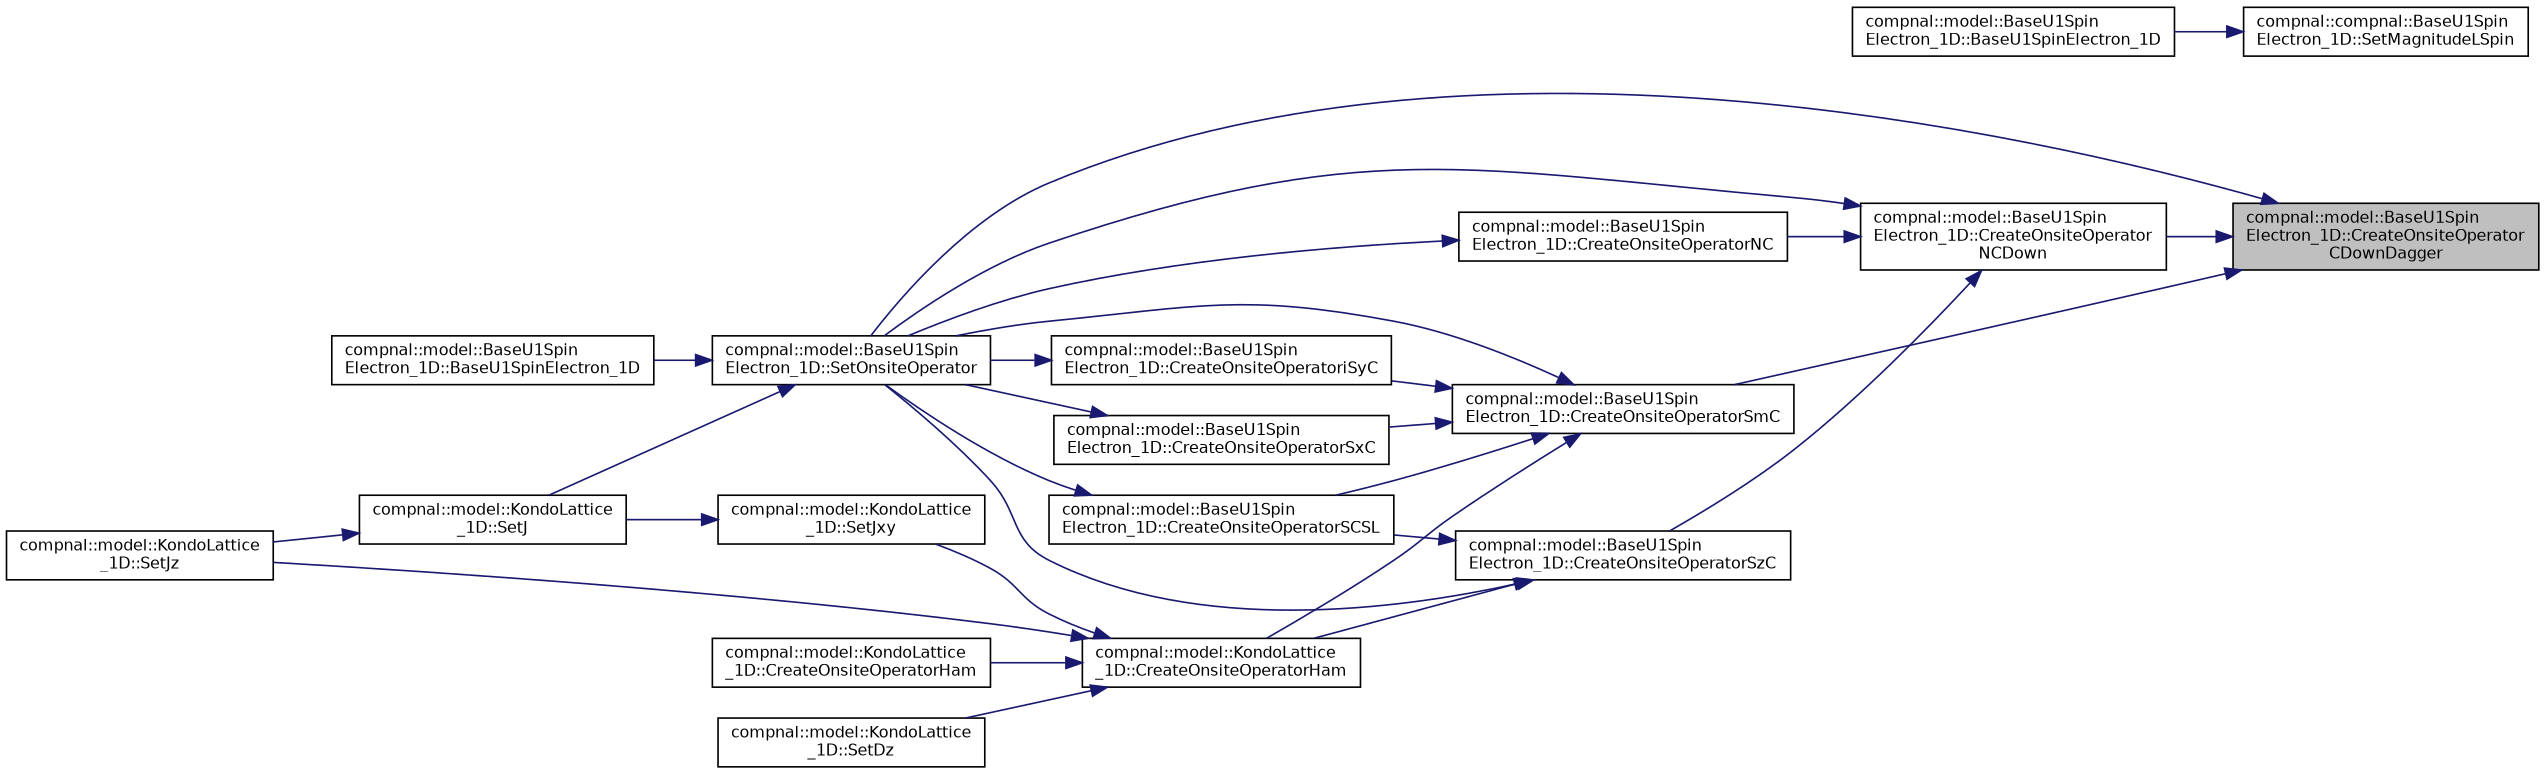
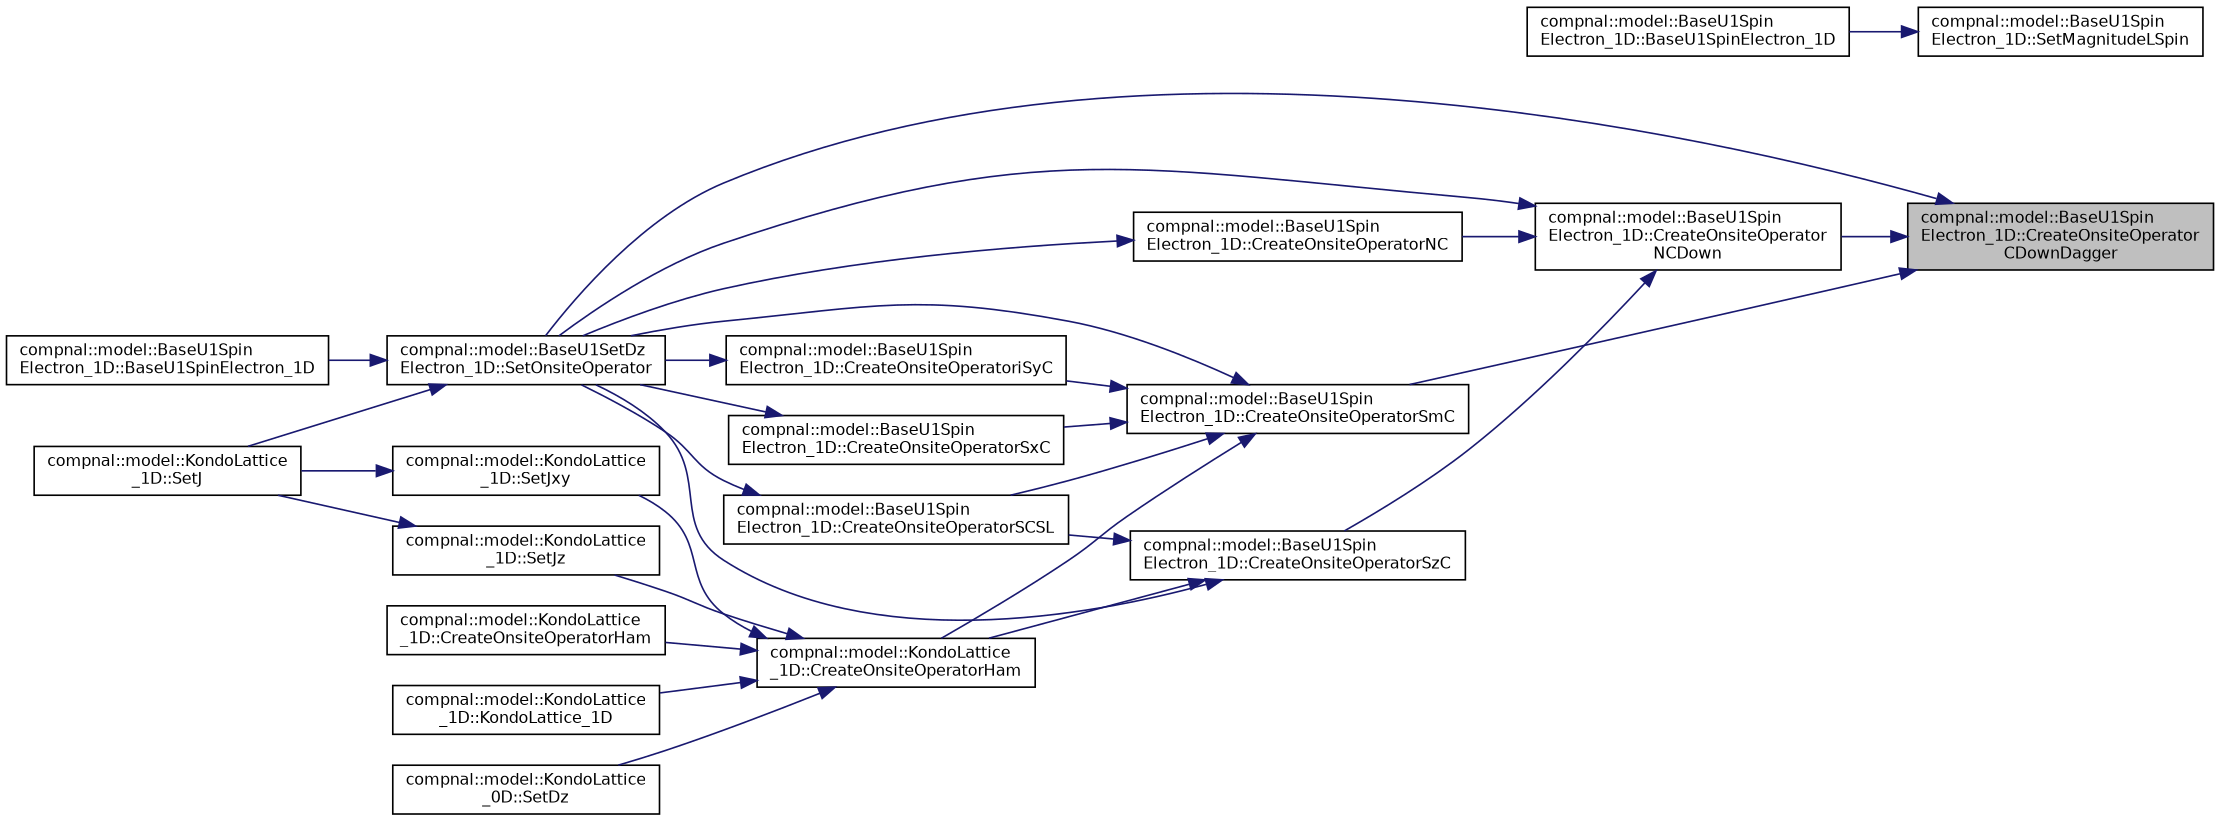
node "compnal::compnal::BaseU1Spin Electron_1D::SetMagnitudeLSpin": label "compnal::compnal::BaseU1Spin Electron_1D::SetMagnitudeLSpin" -> "compnal::model::BaseU1Spin Electron_1D::SetMagnitudeLSpin"
node "compnal::model::BaseU1Spin Electron_1D::SetOnsiteOperator": label "compnal::model::BaseU1Spin Electron_1D::SetOnsiteOperator" -> "compnal::model::BaseU1SetDz Electron_1D::SetOnsiteOperator"
edge "compnal::model::KondoLattice _1D::SetJz" -> "compnal::model::KondoLattice _1D::SetJ": reversed
node "compnal::model::KondoLattice _1D::KondoLattice_1D": added
node "compnal::model::KondoLattice _1D::SetDz": label "compnal::model::KondoLattice _1D::SetDz" -> "compnal::model::KondoLattice _0D::SetDz"
